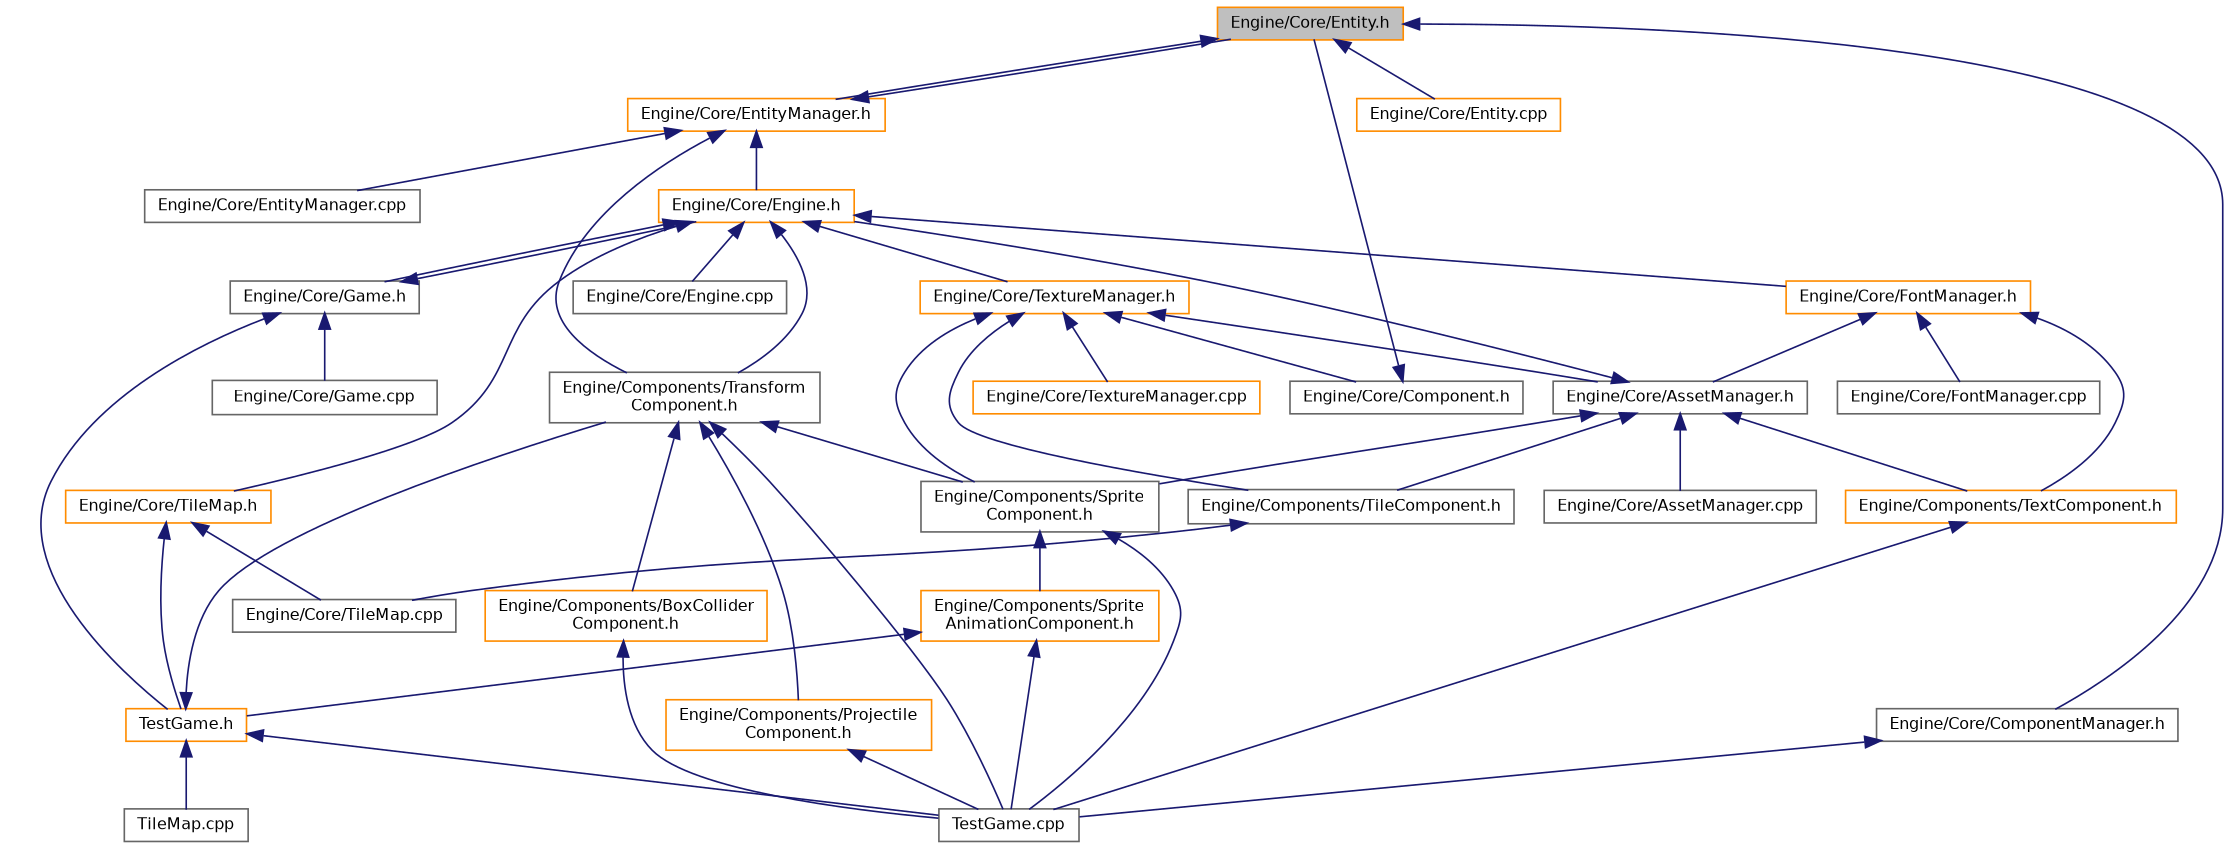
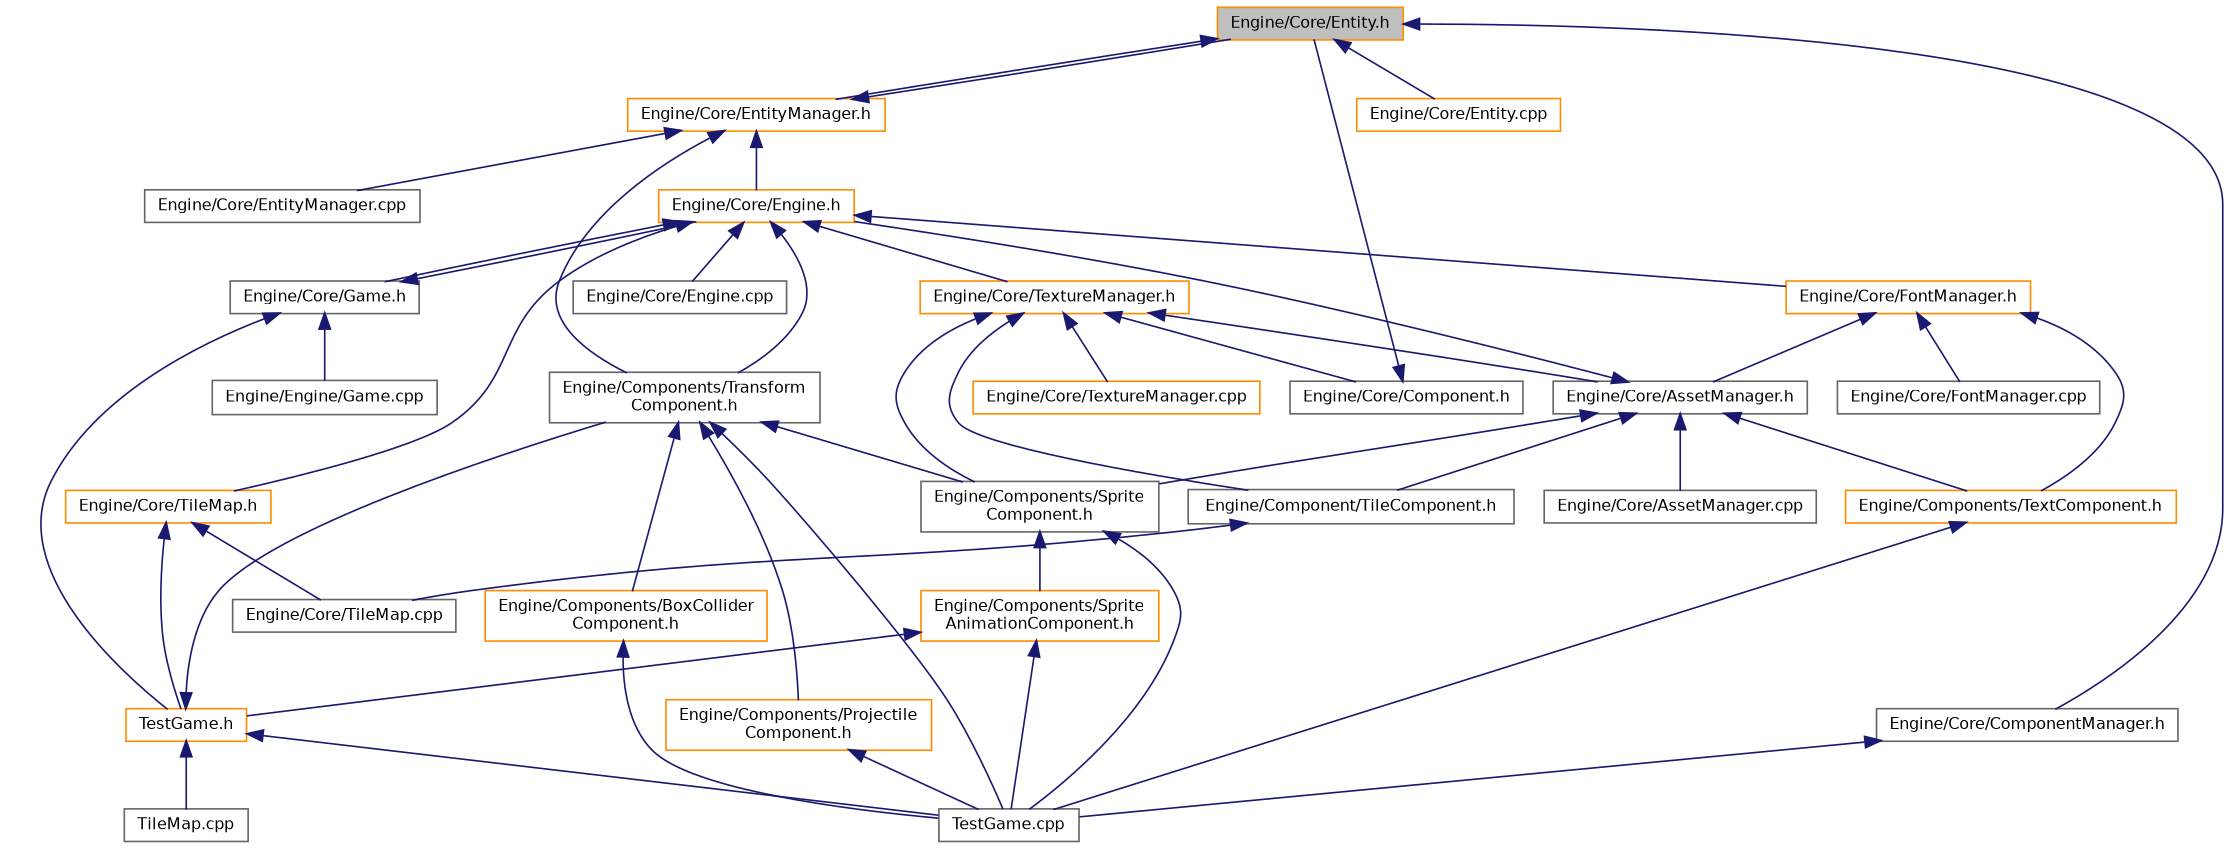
node "Engine/Core/Game.cpp": label "Engine/Core/Game.cpp" -> "Engine/Engine/Game.cpp"
node "Engine/Components/TileComponent.h": label "Engine/Components/TileComponent.h" -> "Engine/Component/TileComponent.h"
